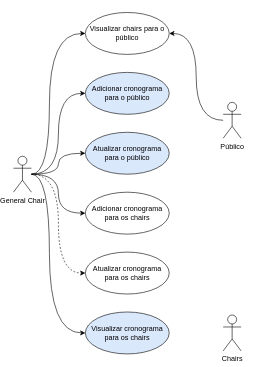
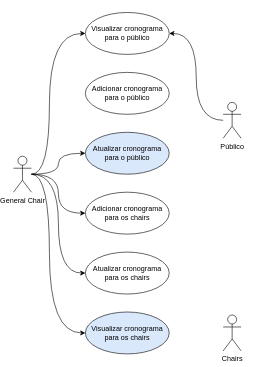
node "Visualizar chairs para o público": label "Visualizar chairs para o público" -> "Visualizar cronograma para o público"
node "Adicionar cronograma para o público": fillcolor #dae8fc -> #ffffff
edge "General Chair" -> "Adicionar cronograma para o público": removed
edge "General Chair" -> "Atualizar cronograma para os chairs": style dashed -> solid
